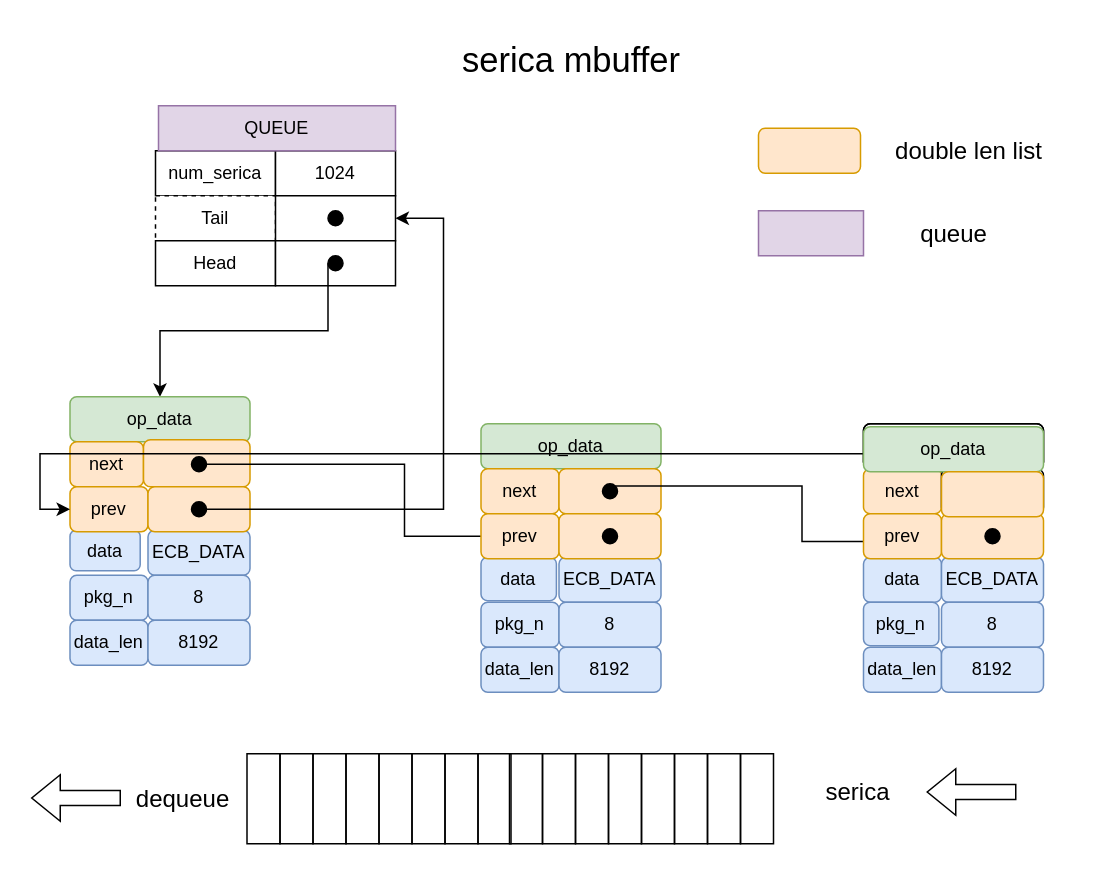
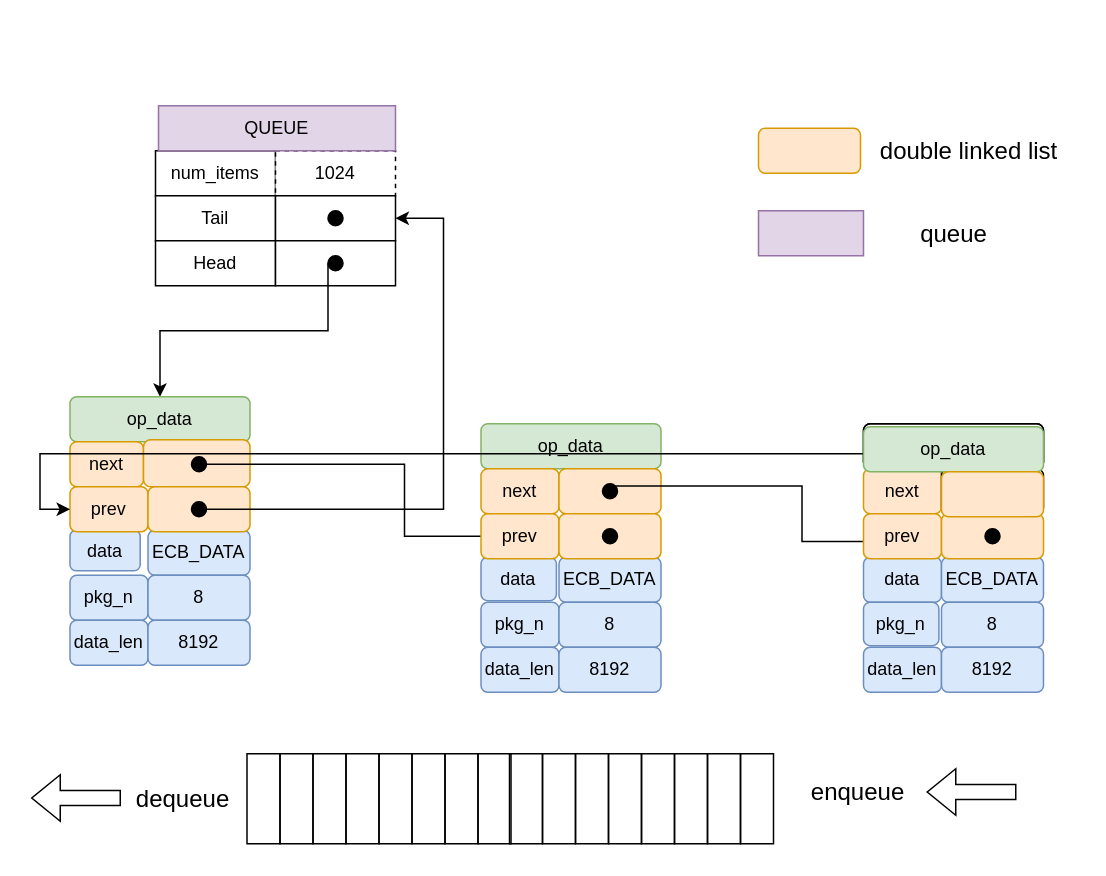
node "serica mbuffer": removed
node "double len list": label "double len list" -> "double linked list"
node "num_serica": label "num_serica" -> "num_items"
node "1024": style solid -> dashed
node "Tail": style dashed -> solid
node "serica": label "serica" -> "enqueue"
